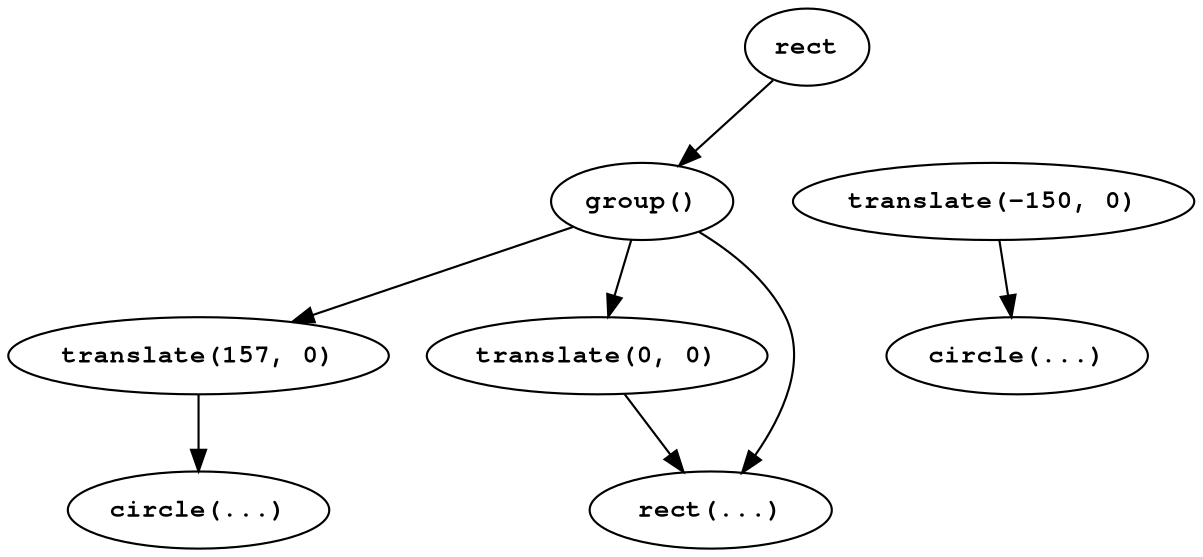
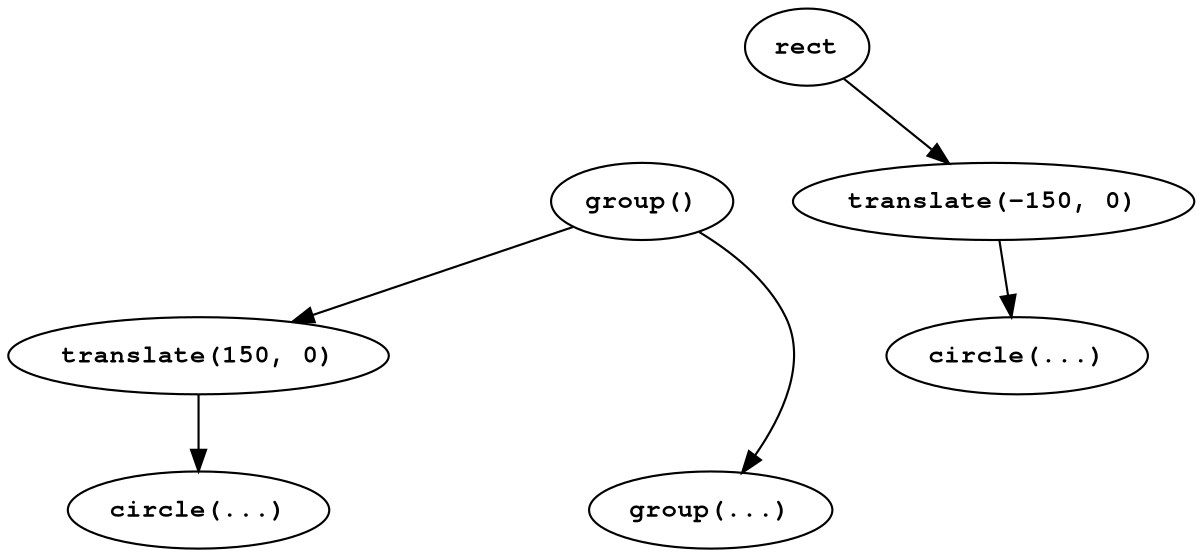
edge "rect" -> "group()": now "rect" -> "translate(-150, 0)"
node "translate(157, 0)": label "translate(157, 0)" -> "translate(150, 0)"
node "translate(0, 0)": removed
node "rect(...)": label "rect(...)" -> "group(...)"
